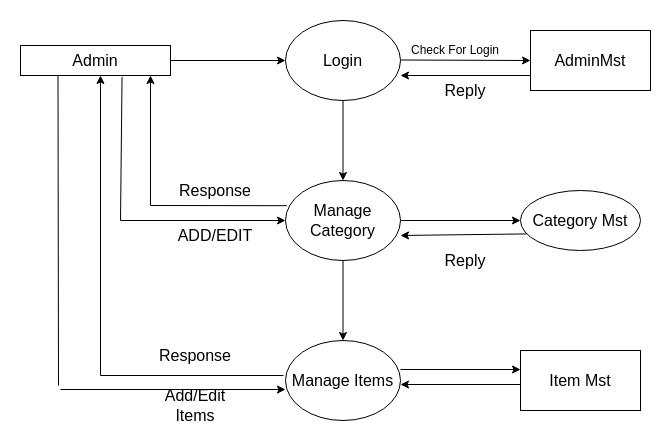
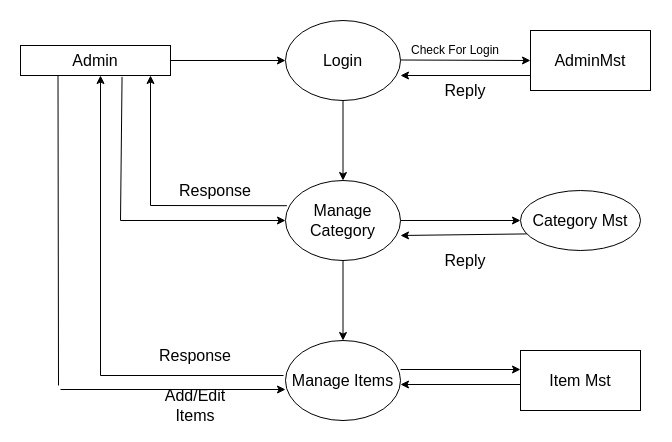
node "ADD/EDIT": removed
